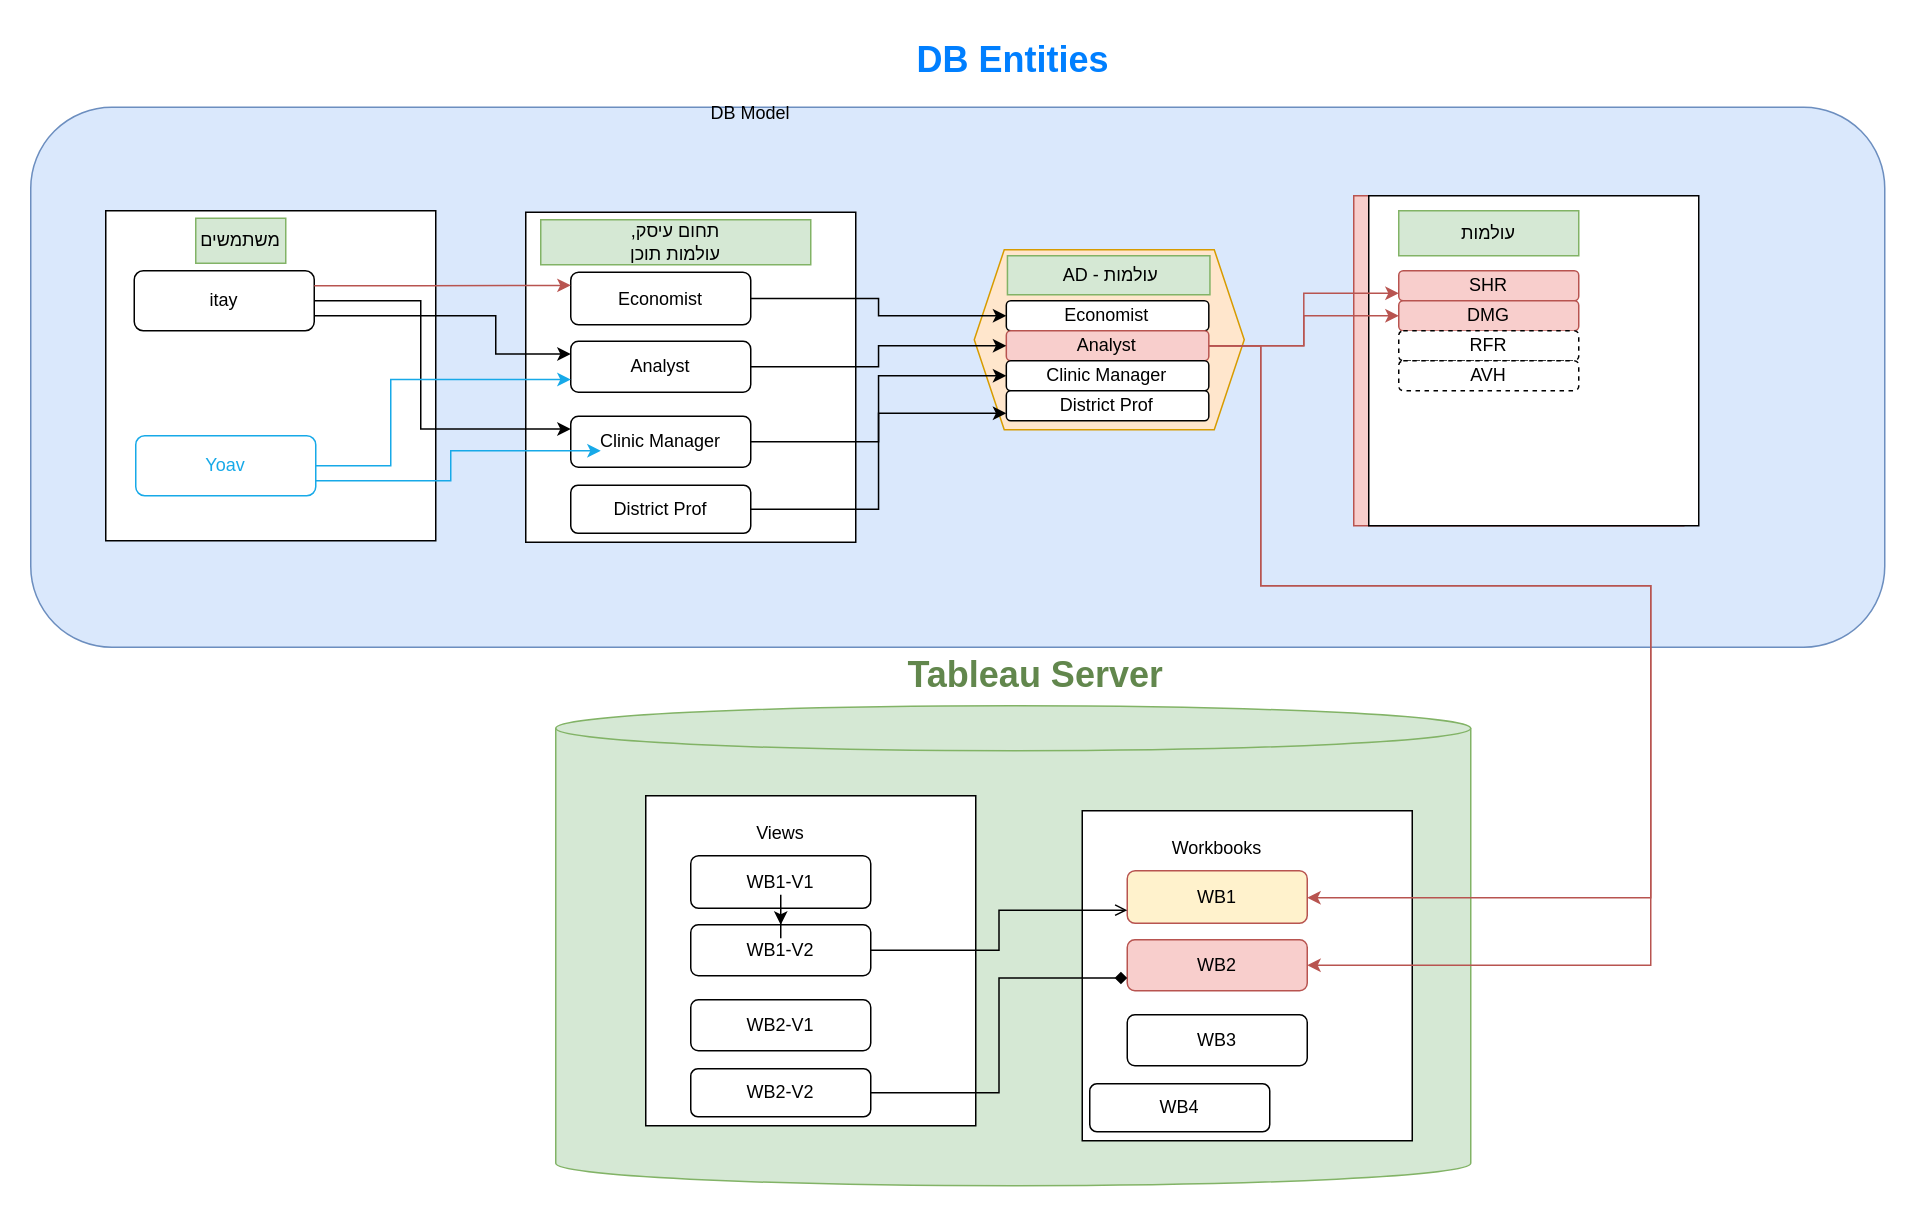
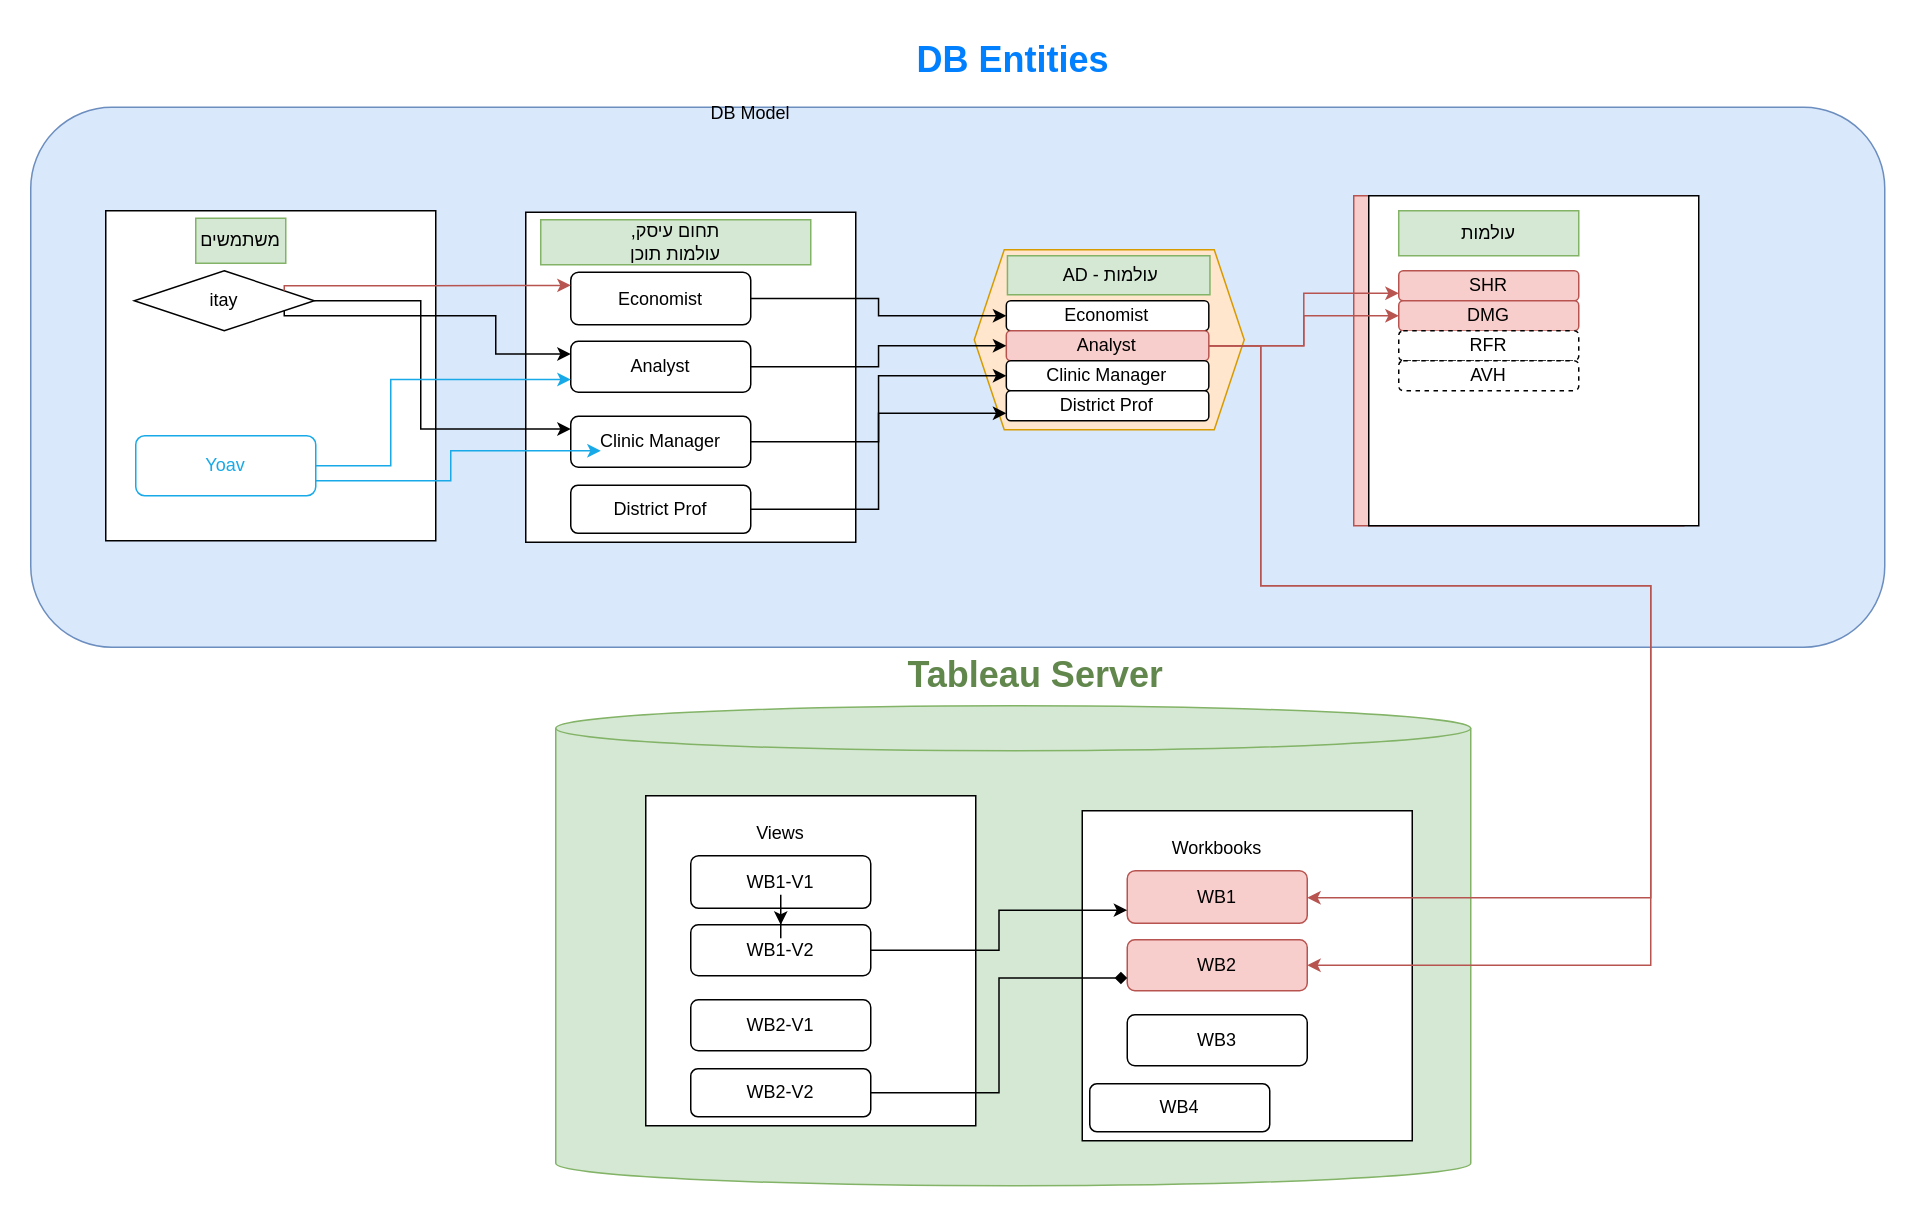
node "itay": shape rounded rectangle -> diamond
node "WB1": fillcolor #fff2cc -> #f8cecc
edge "WB1-V2" -> "WB1": arrowhead open -> classic
